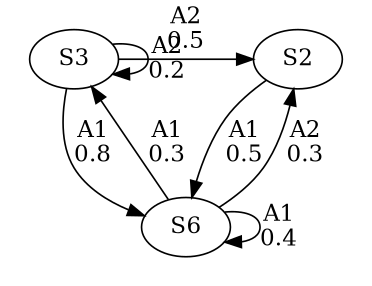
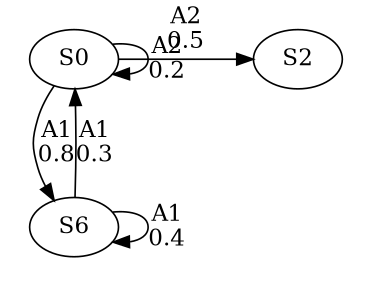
node "S3": label "S3" -> "S0"
edge "S2" -> "S6": removed, label "A1 0.5"
edge "S6" -> "S2": removed, label "A2 0.3"
